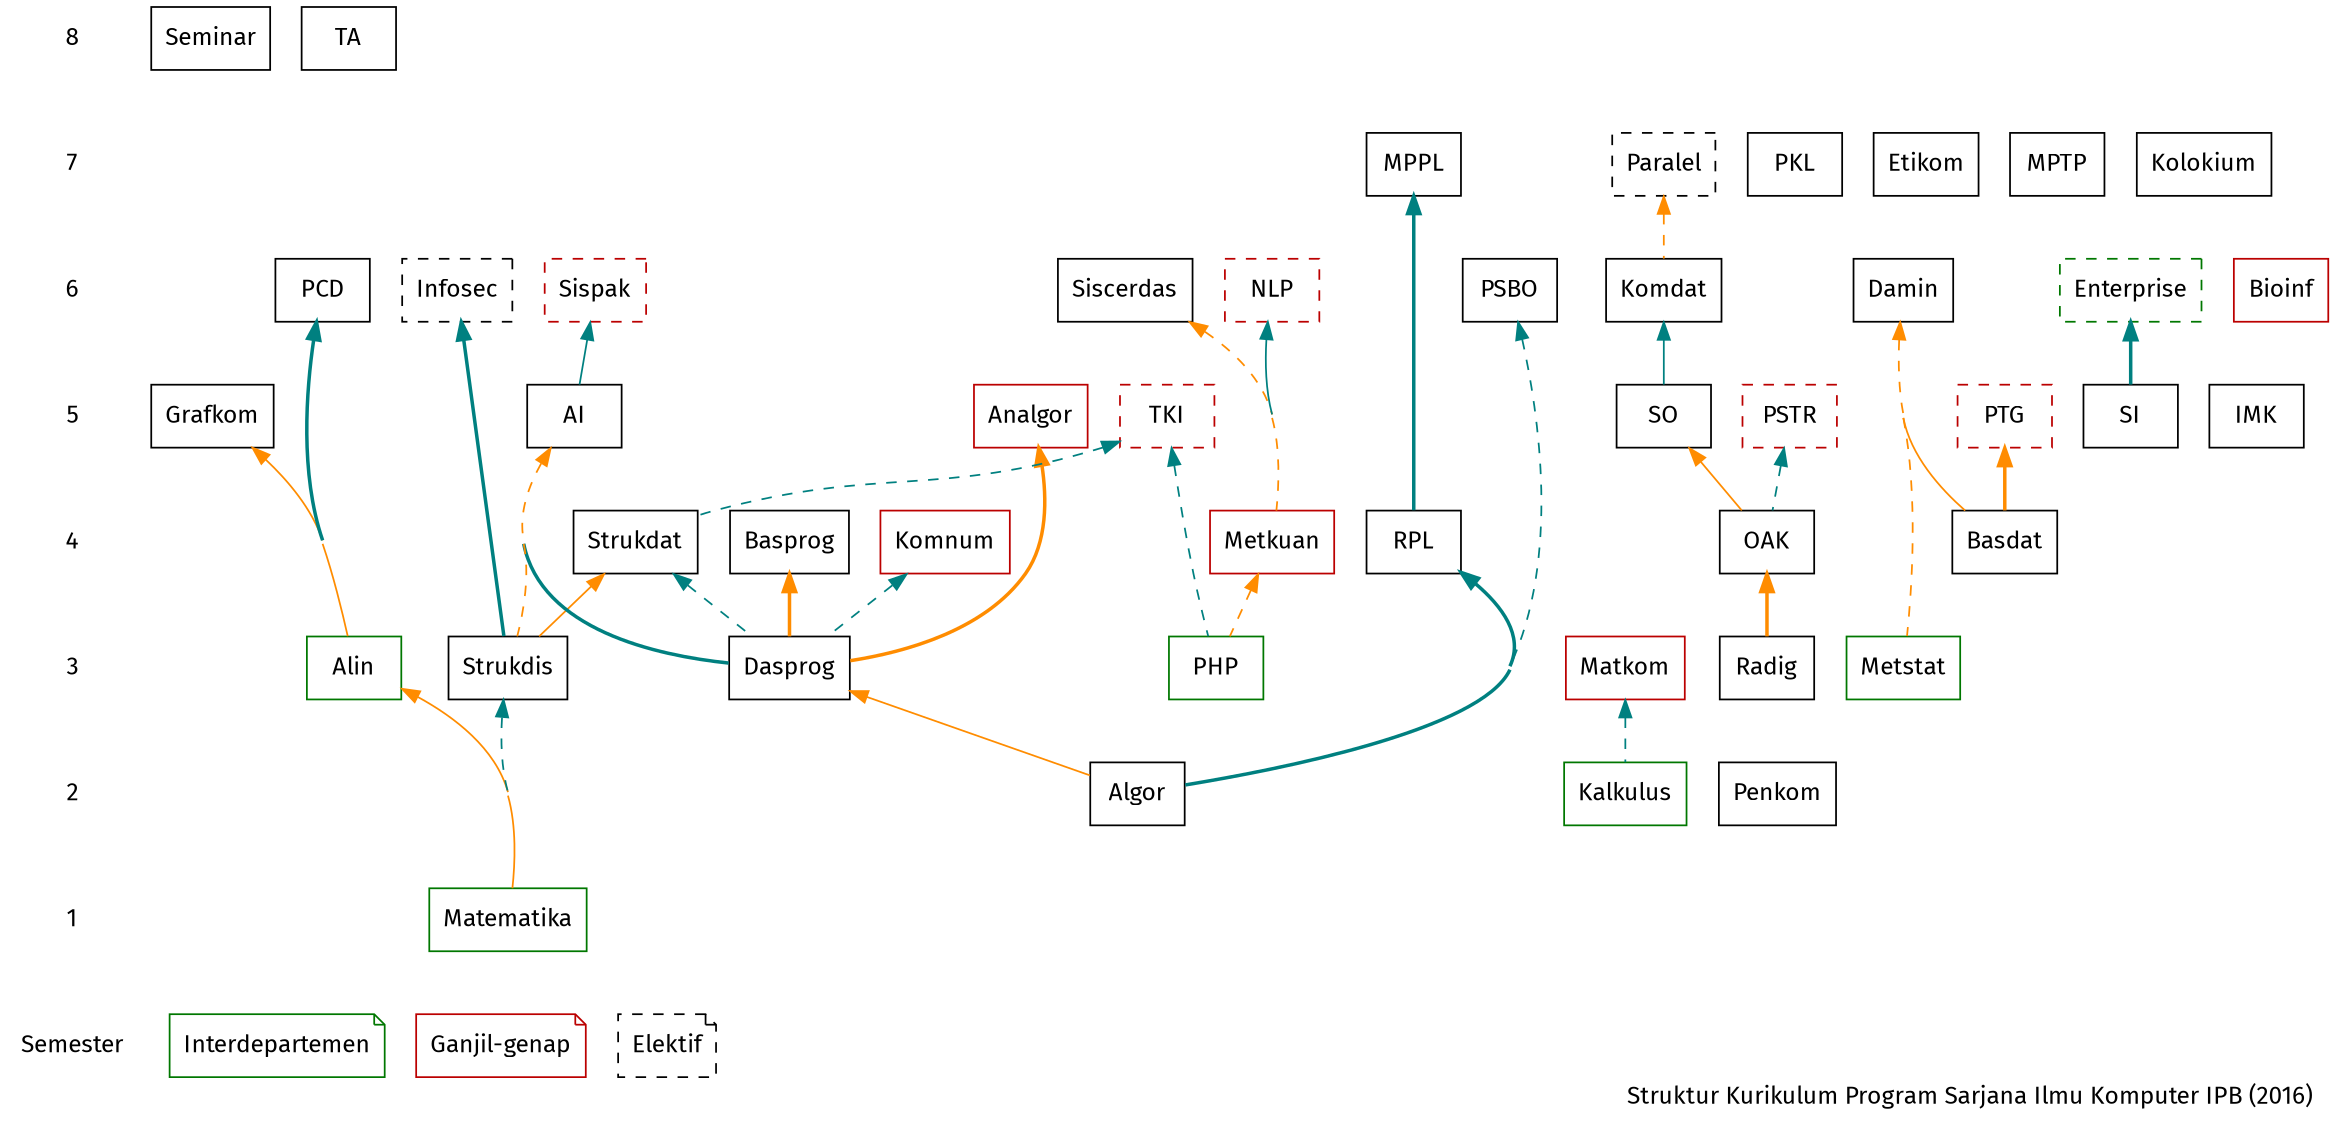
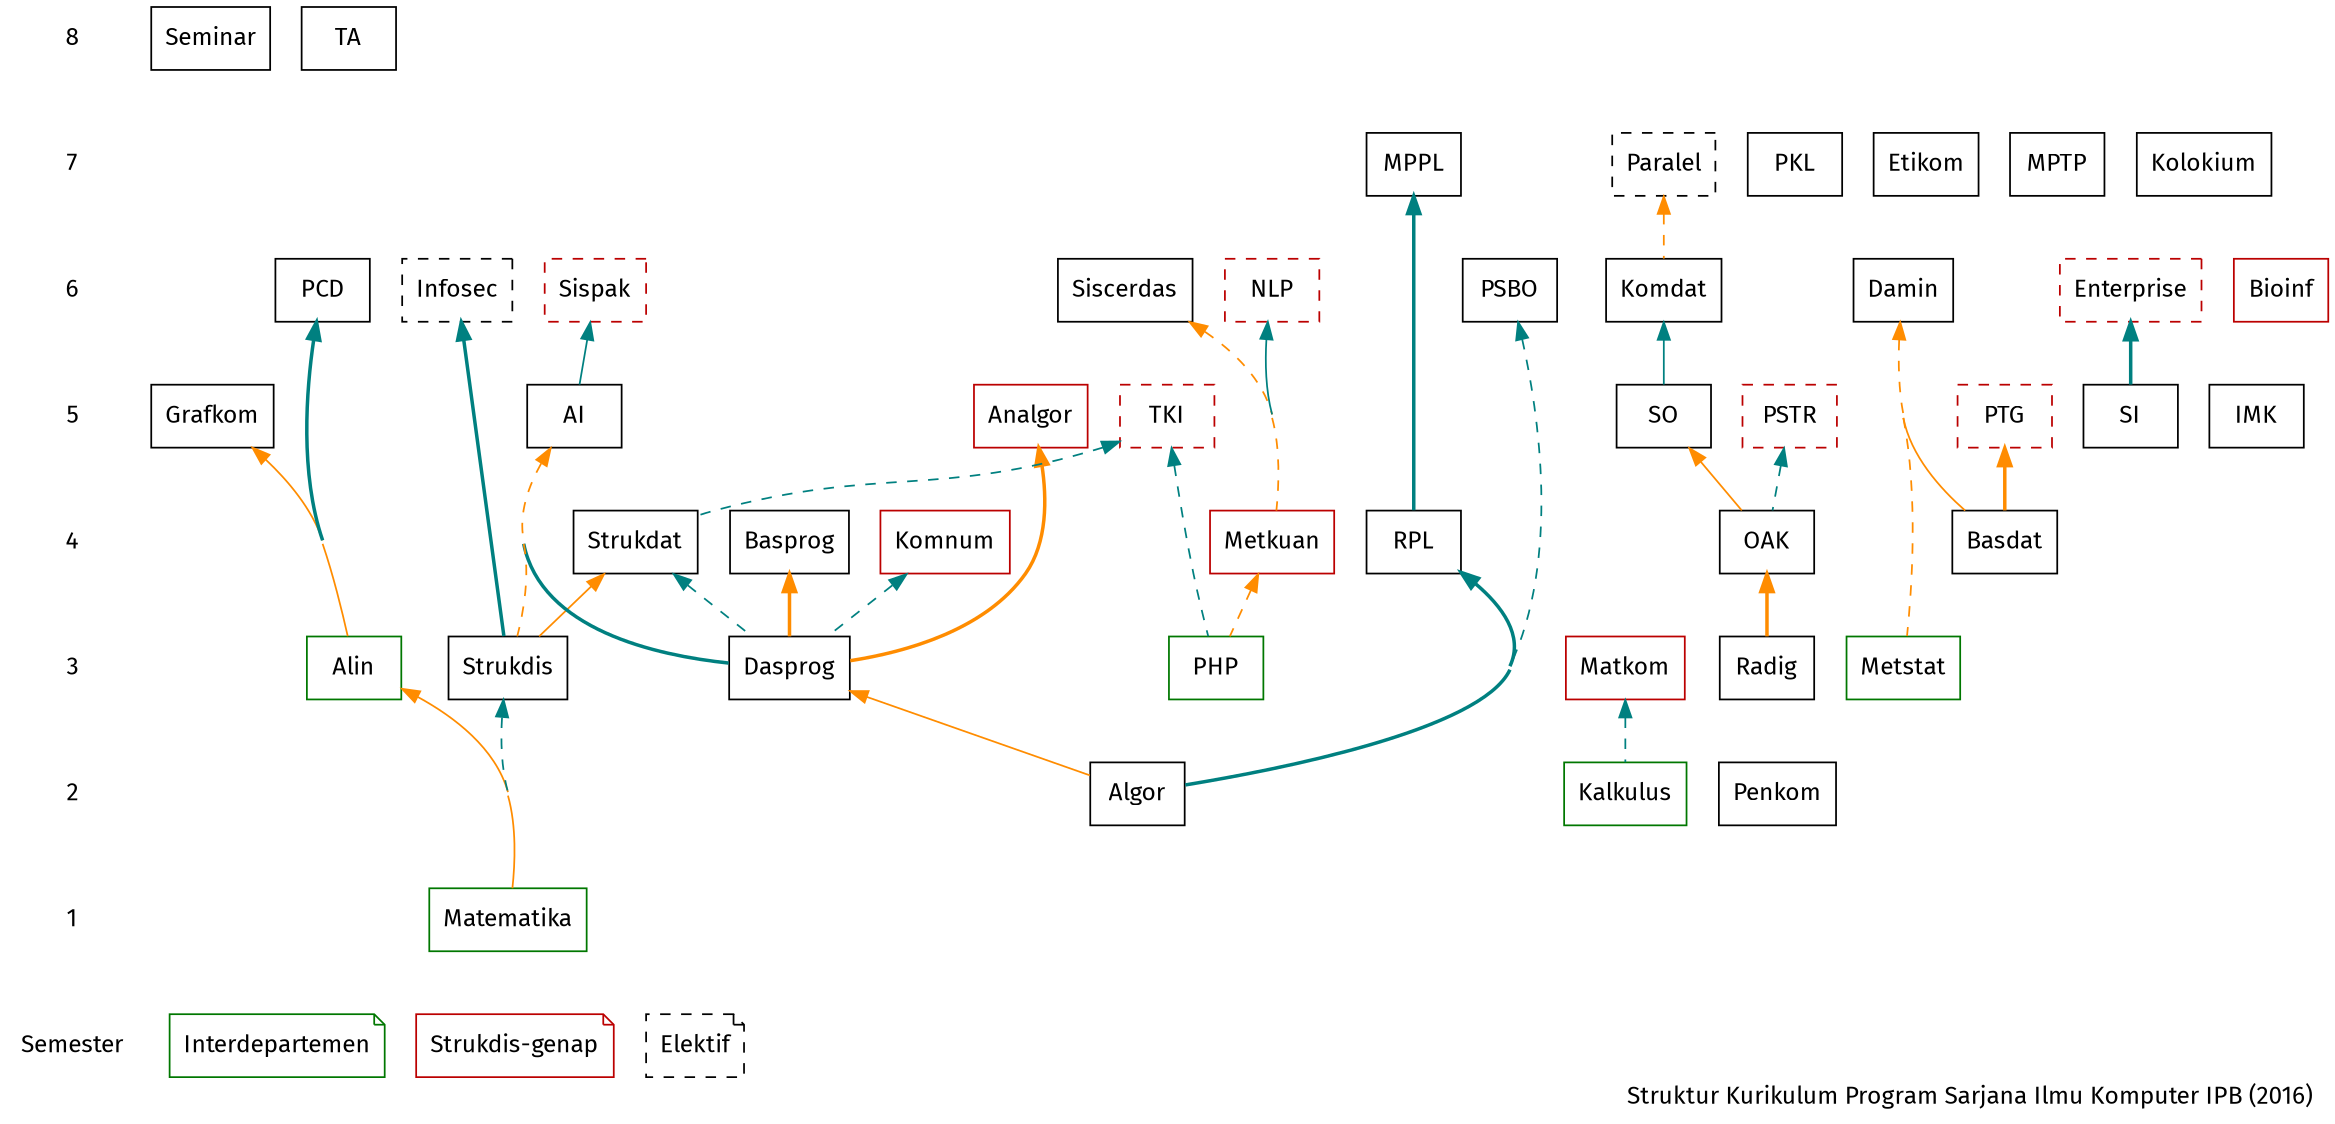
node "Enterprise": color #007700 -> #bb0000
node "Ganjil-genap": label "Ganjil-genap" -> "Strukdis-genap"
